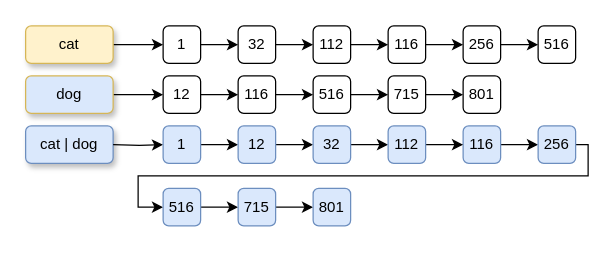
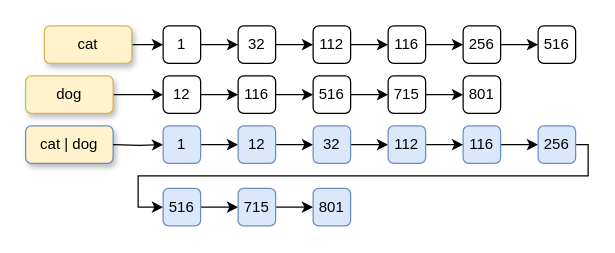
node "cat": moved (69, 44) -> (88, 44)
node "dog": fillcolor #dae8fc -> #fff2cc
node "cat | dog": fillcolor #dae8fc -> #fff2cc
